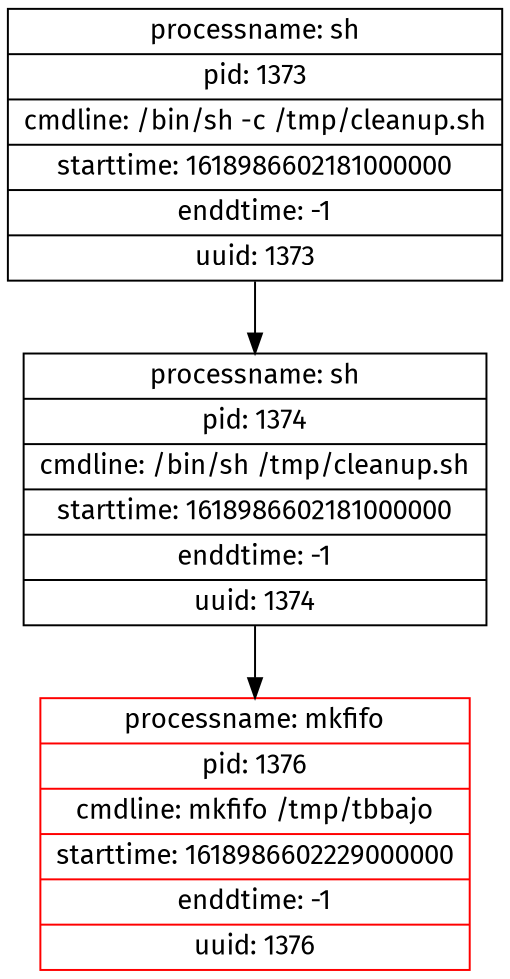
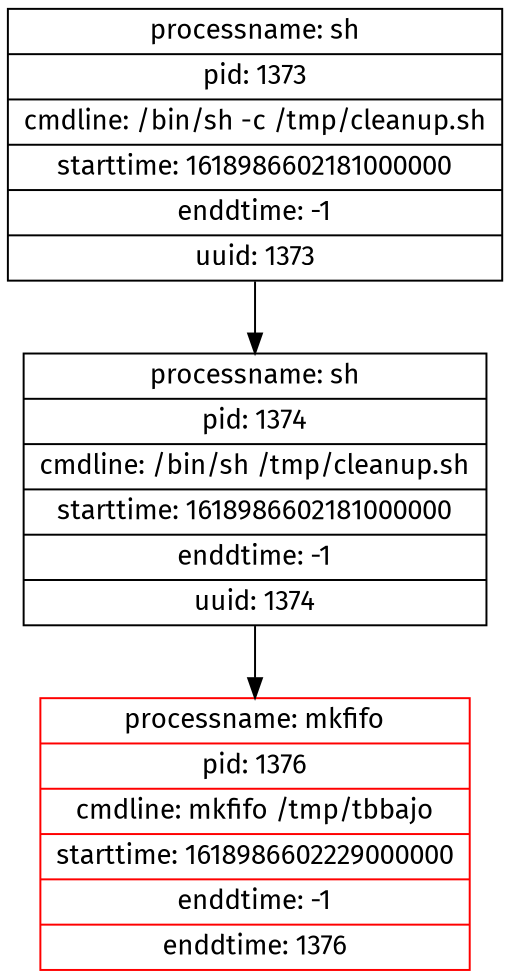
node "processname: mkfifo": text "uuid: 1376" -> "enddtime: 1376"
